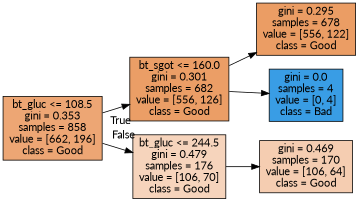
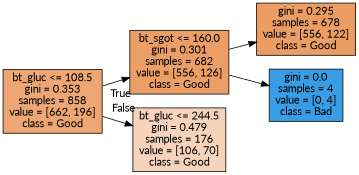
node "gini = 0.469 samples = 170 value = [106, 64] class = Good": removed
